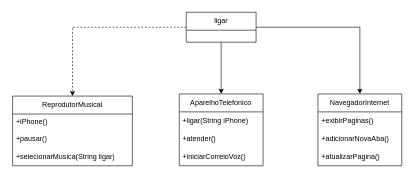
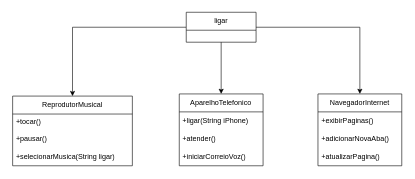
edge "ligar" -> "ReprodutorMusical": style dashed -> solid
node "+iPhone()": label "+iPhone()" -> "+tocar()"
